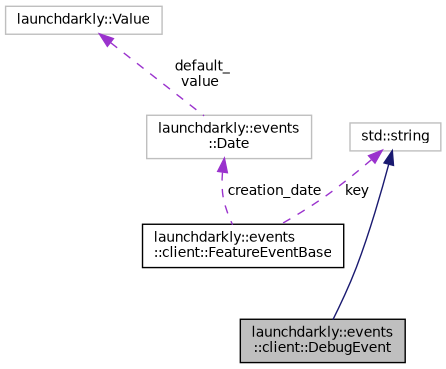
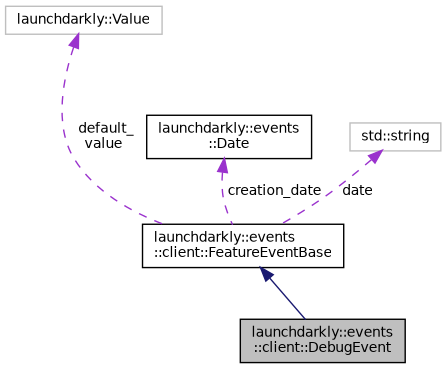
edge "launchdarkly::events ::Date" -> "launchdarkly::Value": now "launchdarkly::events ::client::FeatureEventBase" -> "launchdarkly::Value"
node "launchdarkly::events ::Date": color grey75 -> black
edge "launchdarkly::events ::client::FeatureEventBase" -> "std::string": label " key" -> " date"
edge "launchdarkly::events ::client::DebugEvent" -> "std::string": now "launchdarkly::events ::client::DebugEvent" -> "launchdarkly::events ::client::FeatureEventBase"
